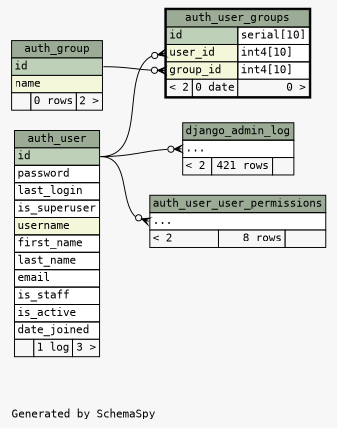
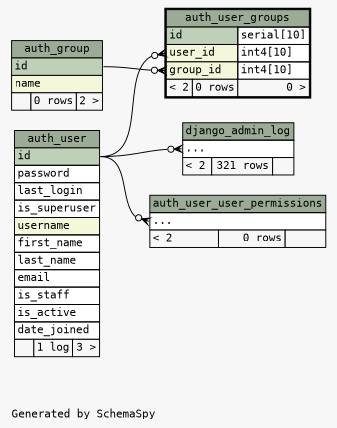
node "auth_user_groups": text "0 date" -> "0 rows"
node "django_admin_log": text "421 rows" -> "321 rows"
node "auth_user_user_permissions": text "8 rows" -> "0 rows"
